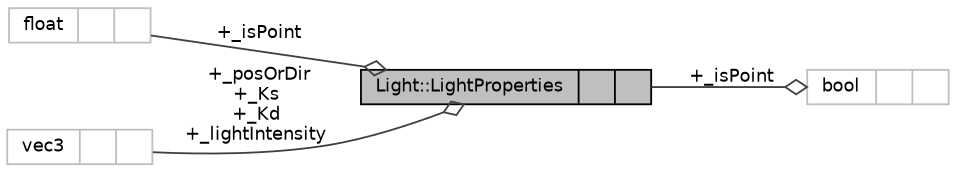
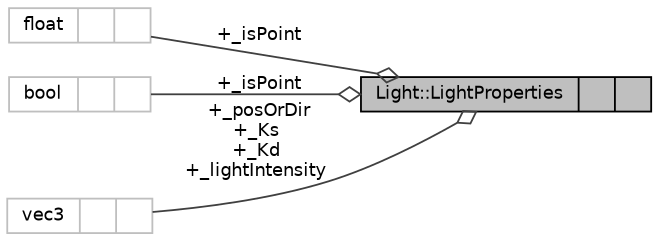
edge "Light::LightProperties" -> "bool": reversed
